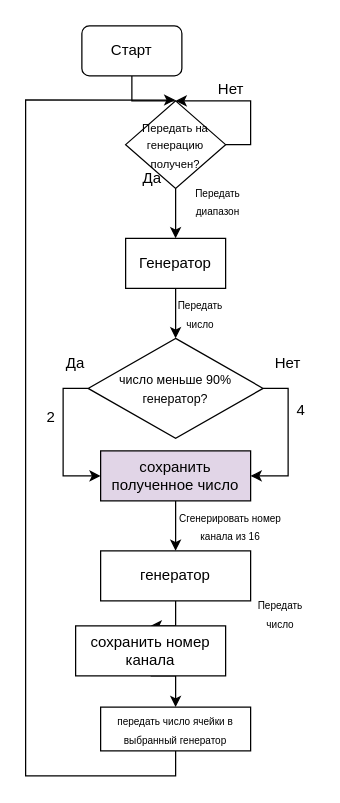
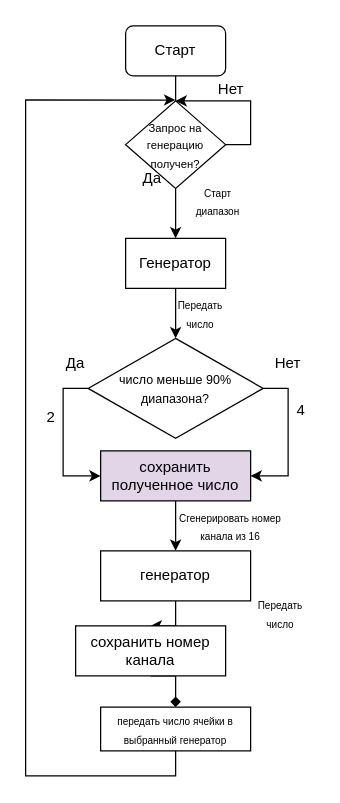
node "Старт": moved (132, 51) -> (176, 51)
node "Передать на генерацию получен?": label "Передать на генерацию получен?" -> "Запрос на генерацию получен?"
node "Передать диапазон": label "Передать диапазон" -> "Старт диапазон"
node "число меньше 90% генератор?": label "число меньше 90% генератор?" -> "число меньше 90% диапазона?"
edge "сохранить номер канала" -> "передать число ячейки в выбранный генератор": arrowhead classic -> diamond
